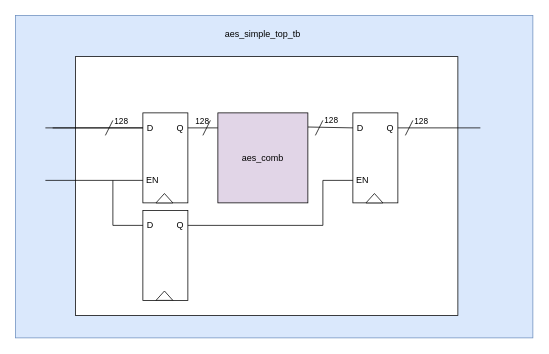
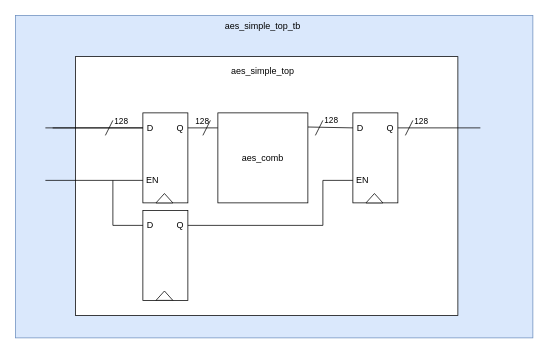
node "aes_simple_top_tb": moved (263, 34) -> (263, 27)
node "aes_simple_top": added
node "aes_comb": fillcolor #e1d5e7 -> #ffffff
